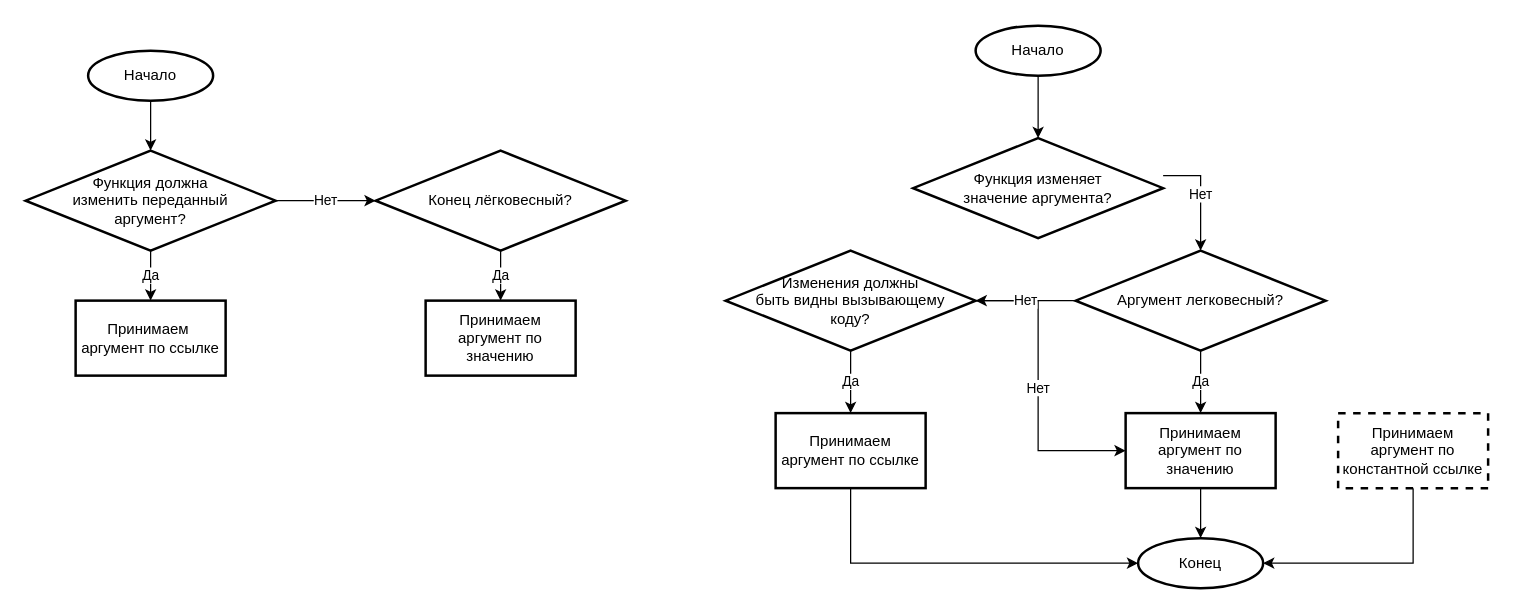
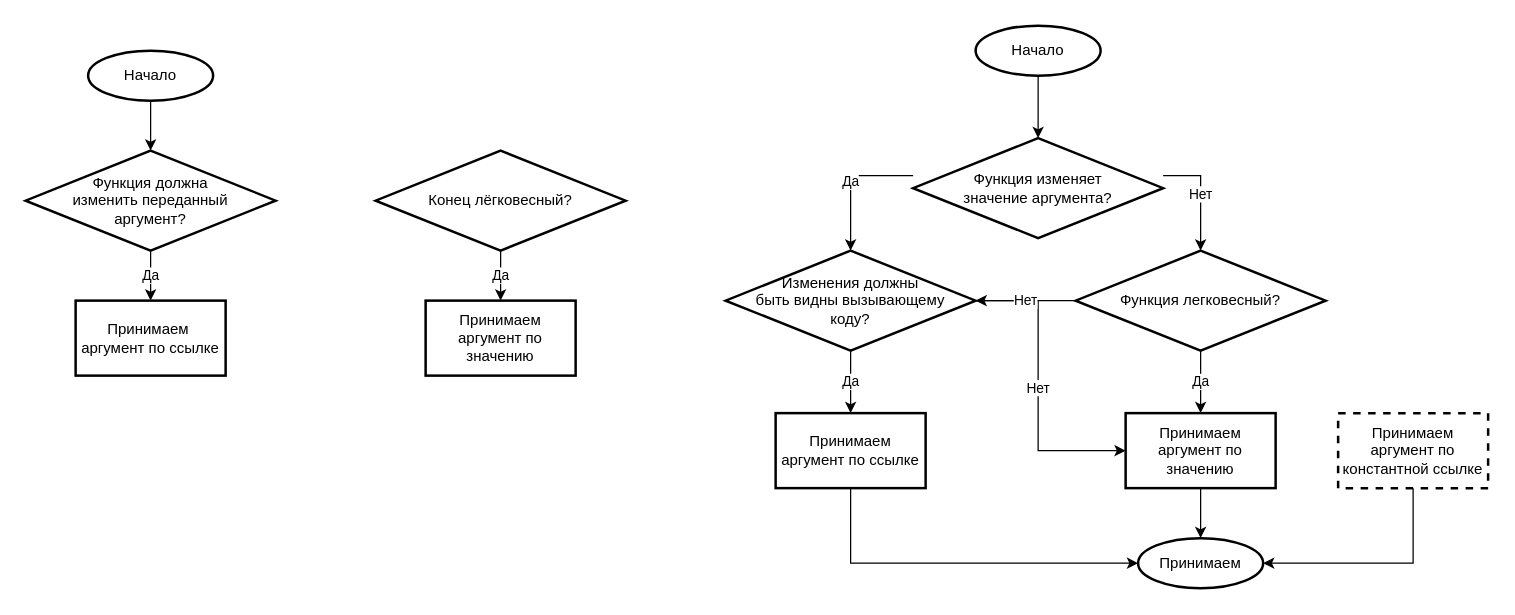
edge "Функция изменяет значение аргумента?" -> "Изменения должны быть видны вызывающему коду?": added, label "Да"
edge "Функция должна изменить переданный аргумент?" -> "Конец лёгковесный?": removed, label "Нет"
node "Аргумент легковесный?": label "Аргумент легковесный?" -> "Функция легковесный?"
node "Конец": label "Конец" -> "Принимаем"
